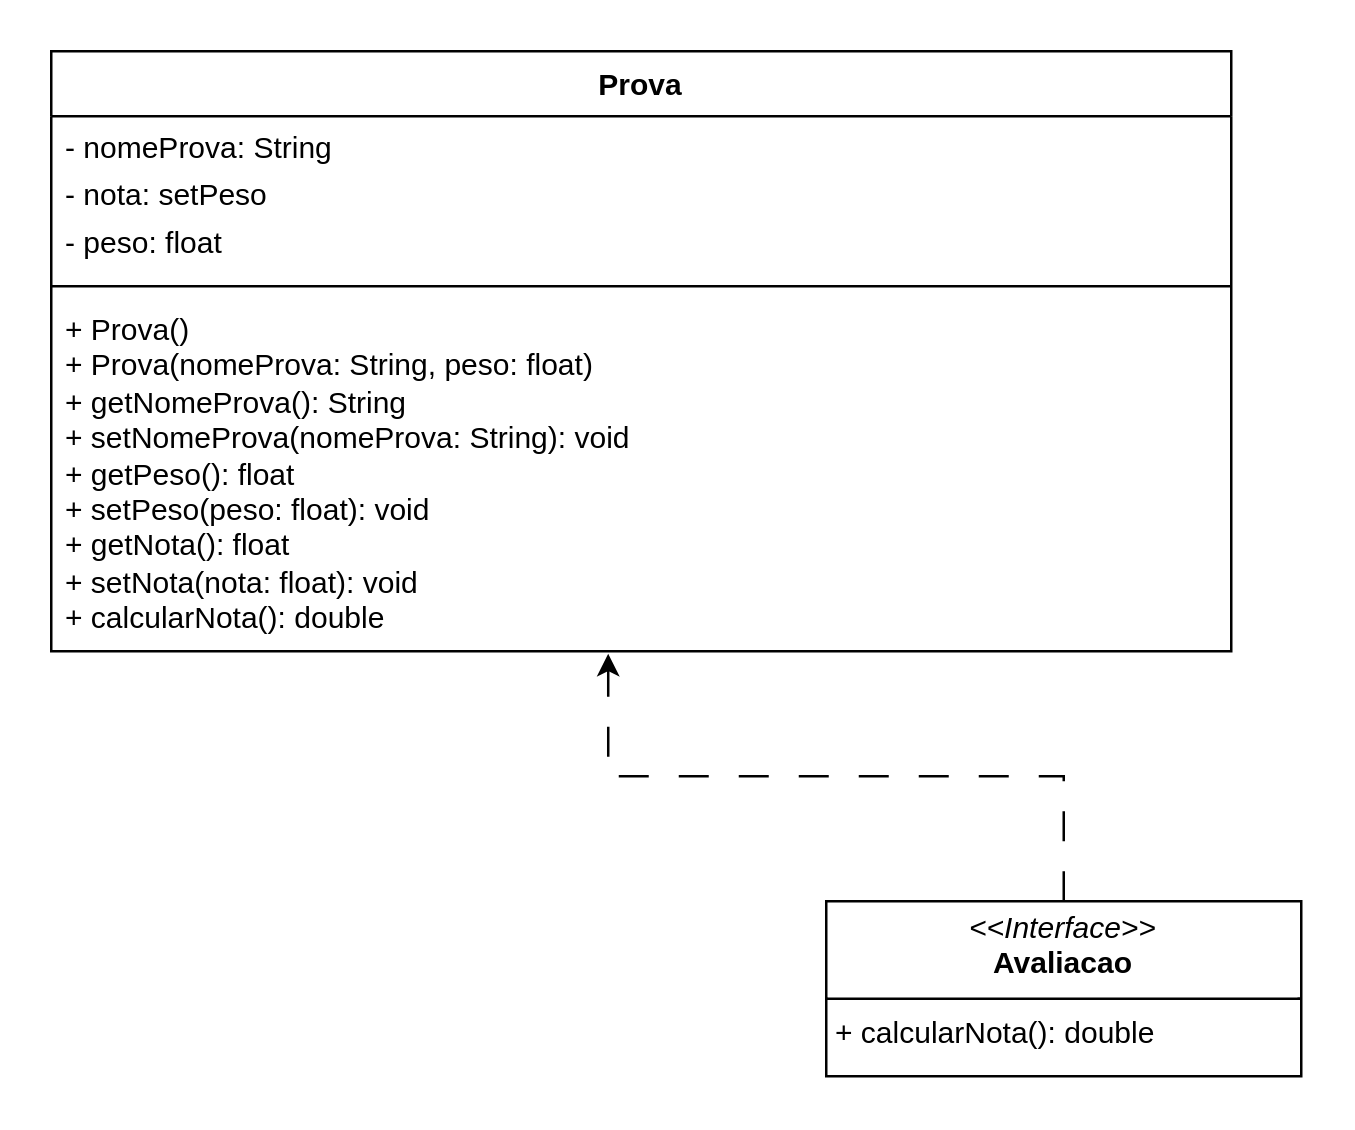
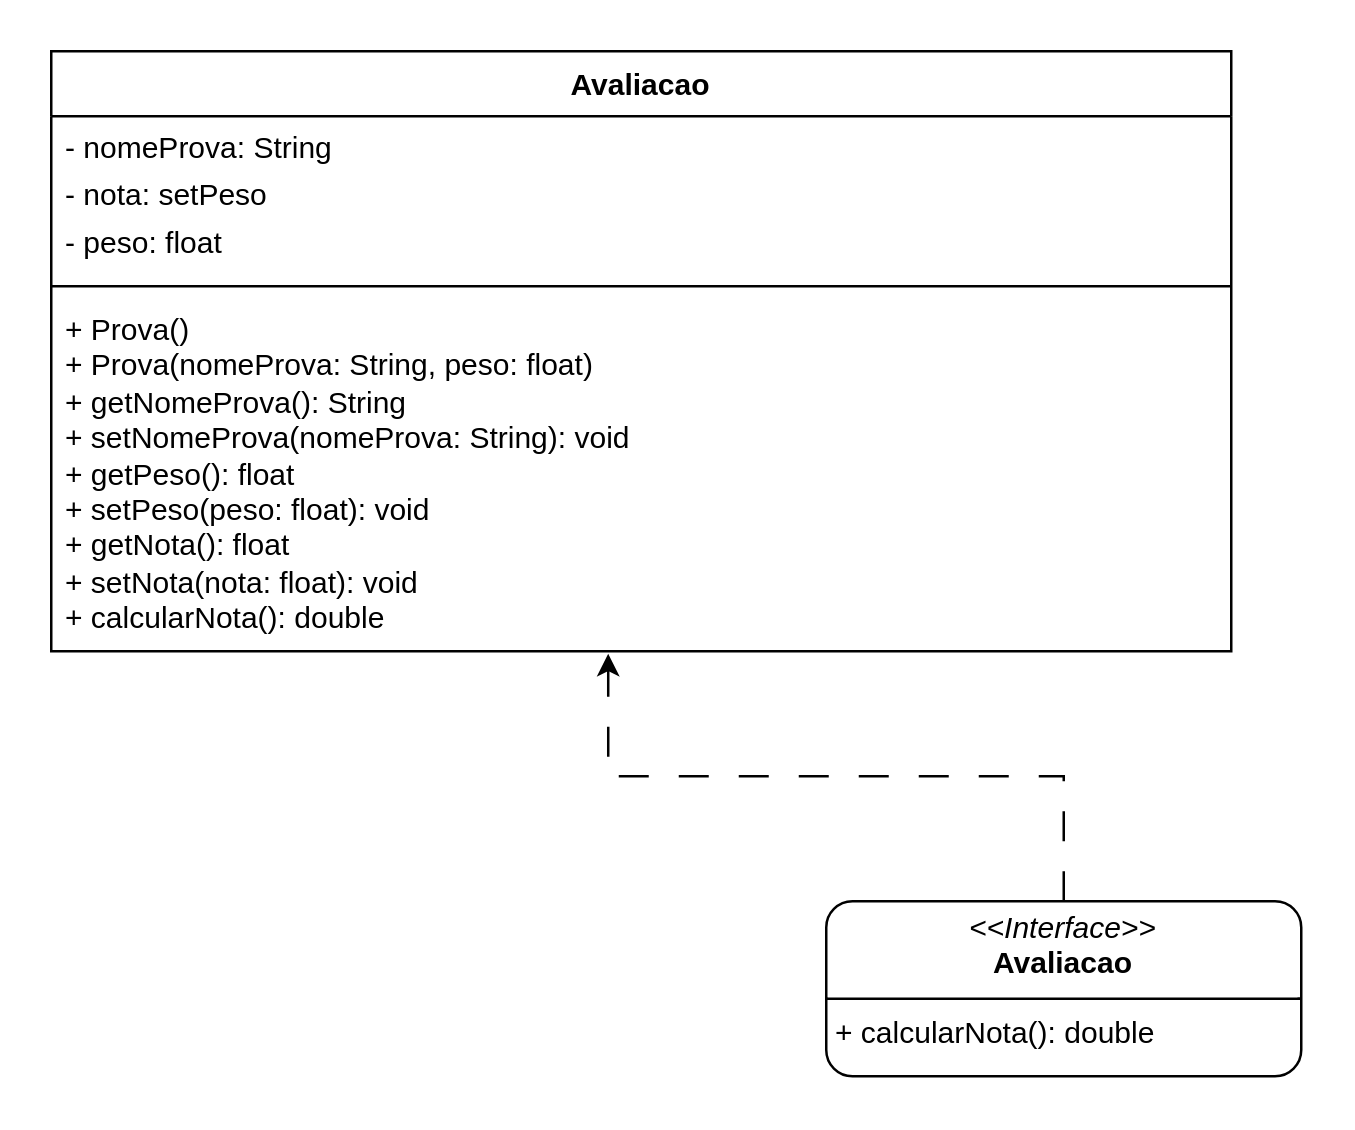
node "Prova": label "Prova" -> "Avaliacao"
node "<<Interface>> Avaliacao + calcularNota(): double": shape rectangle -> rounded rectangle
